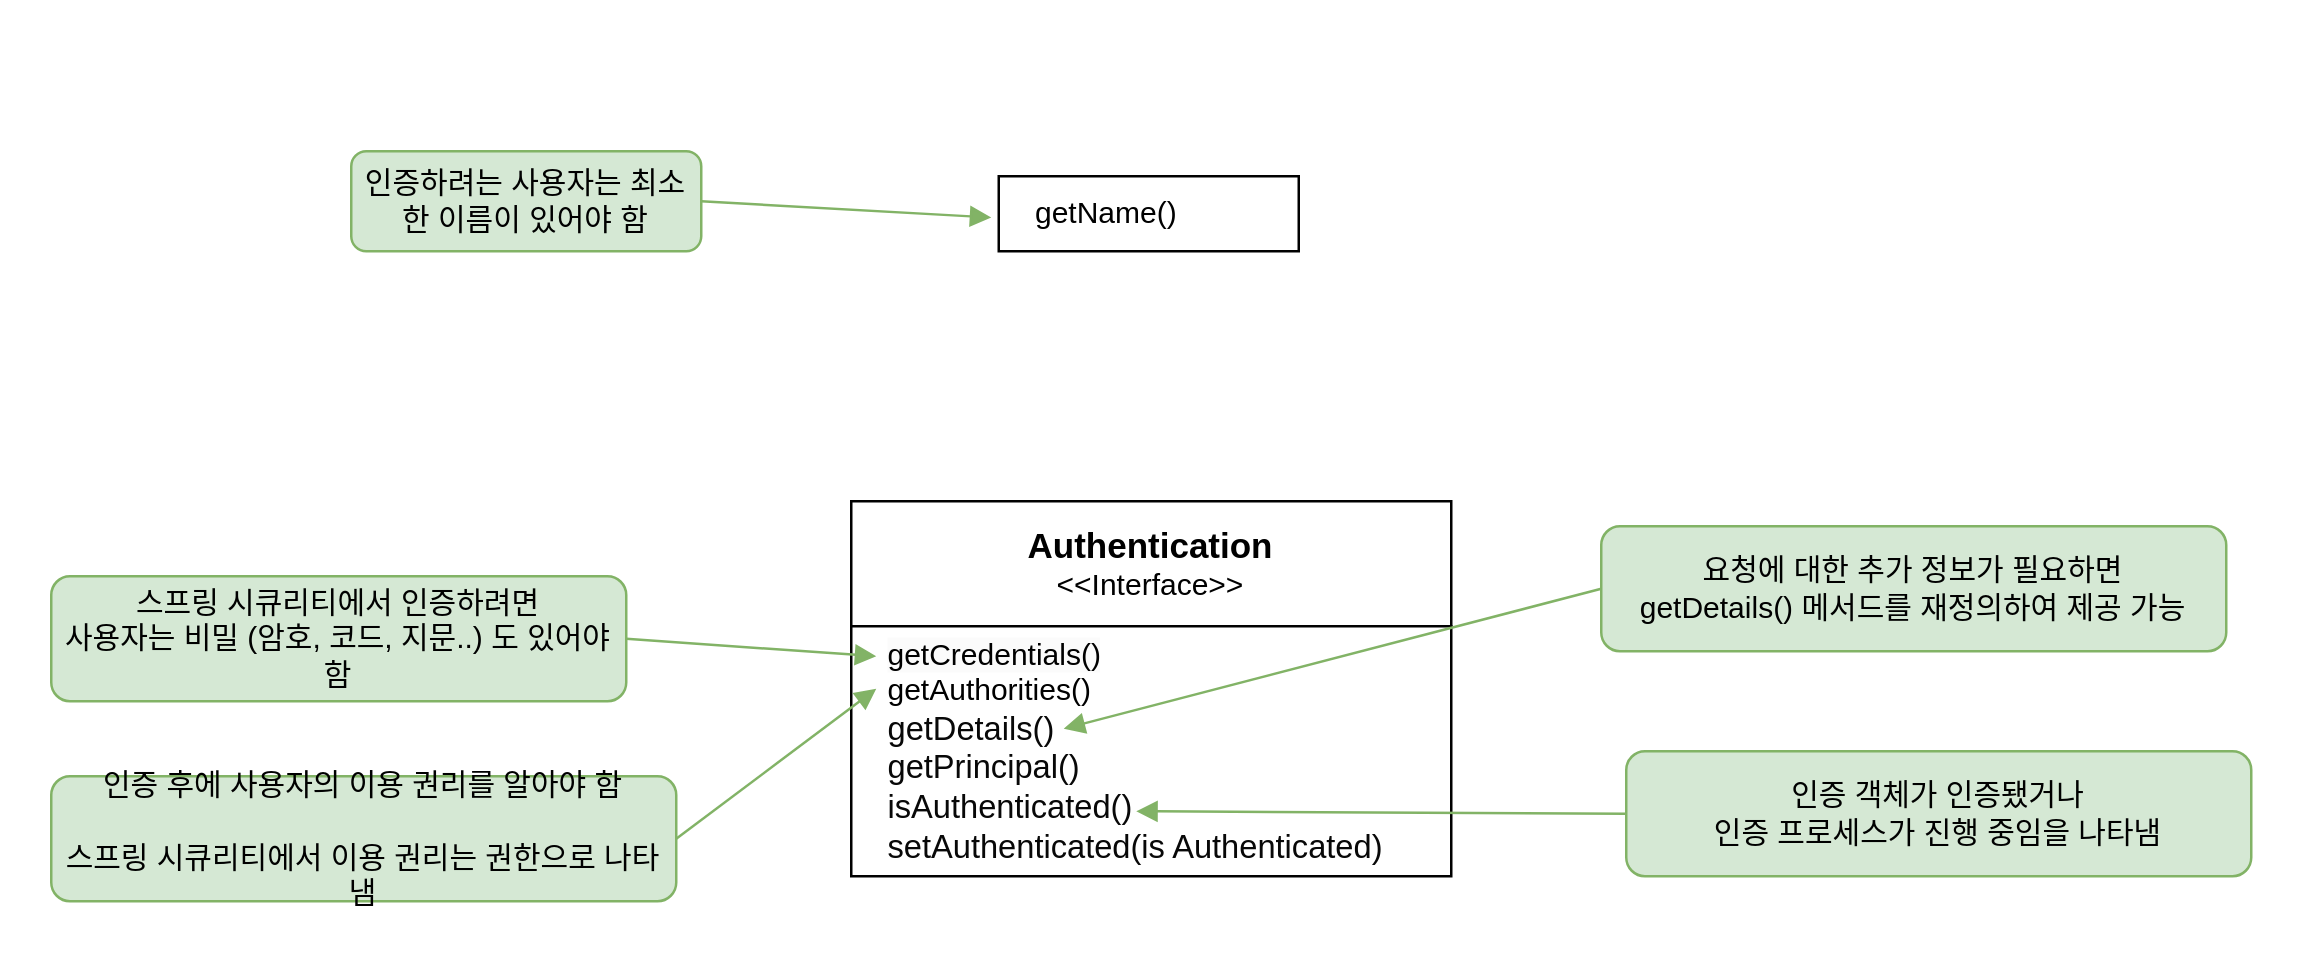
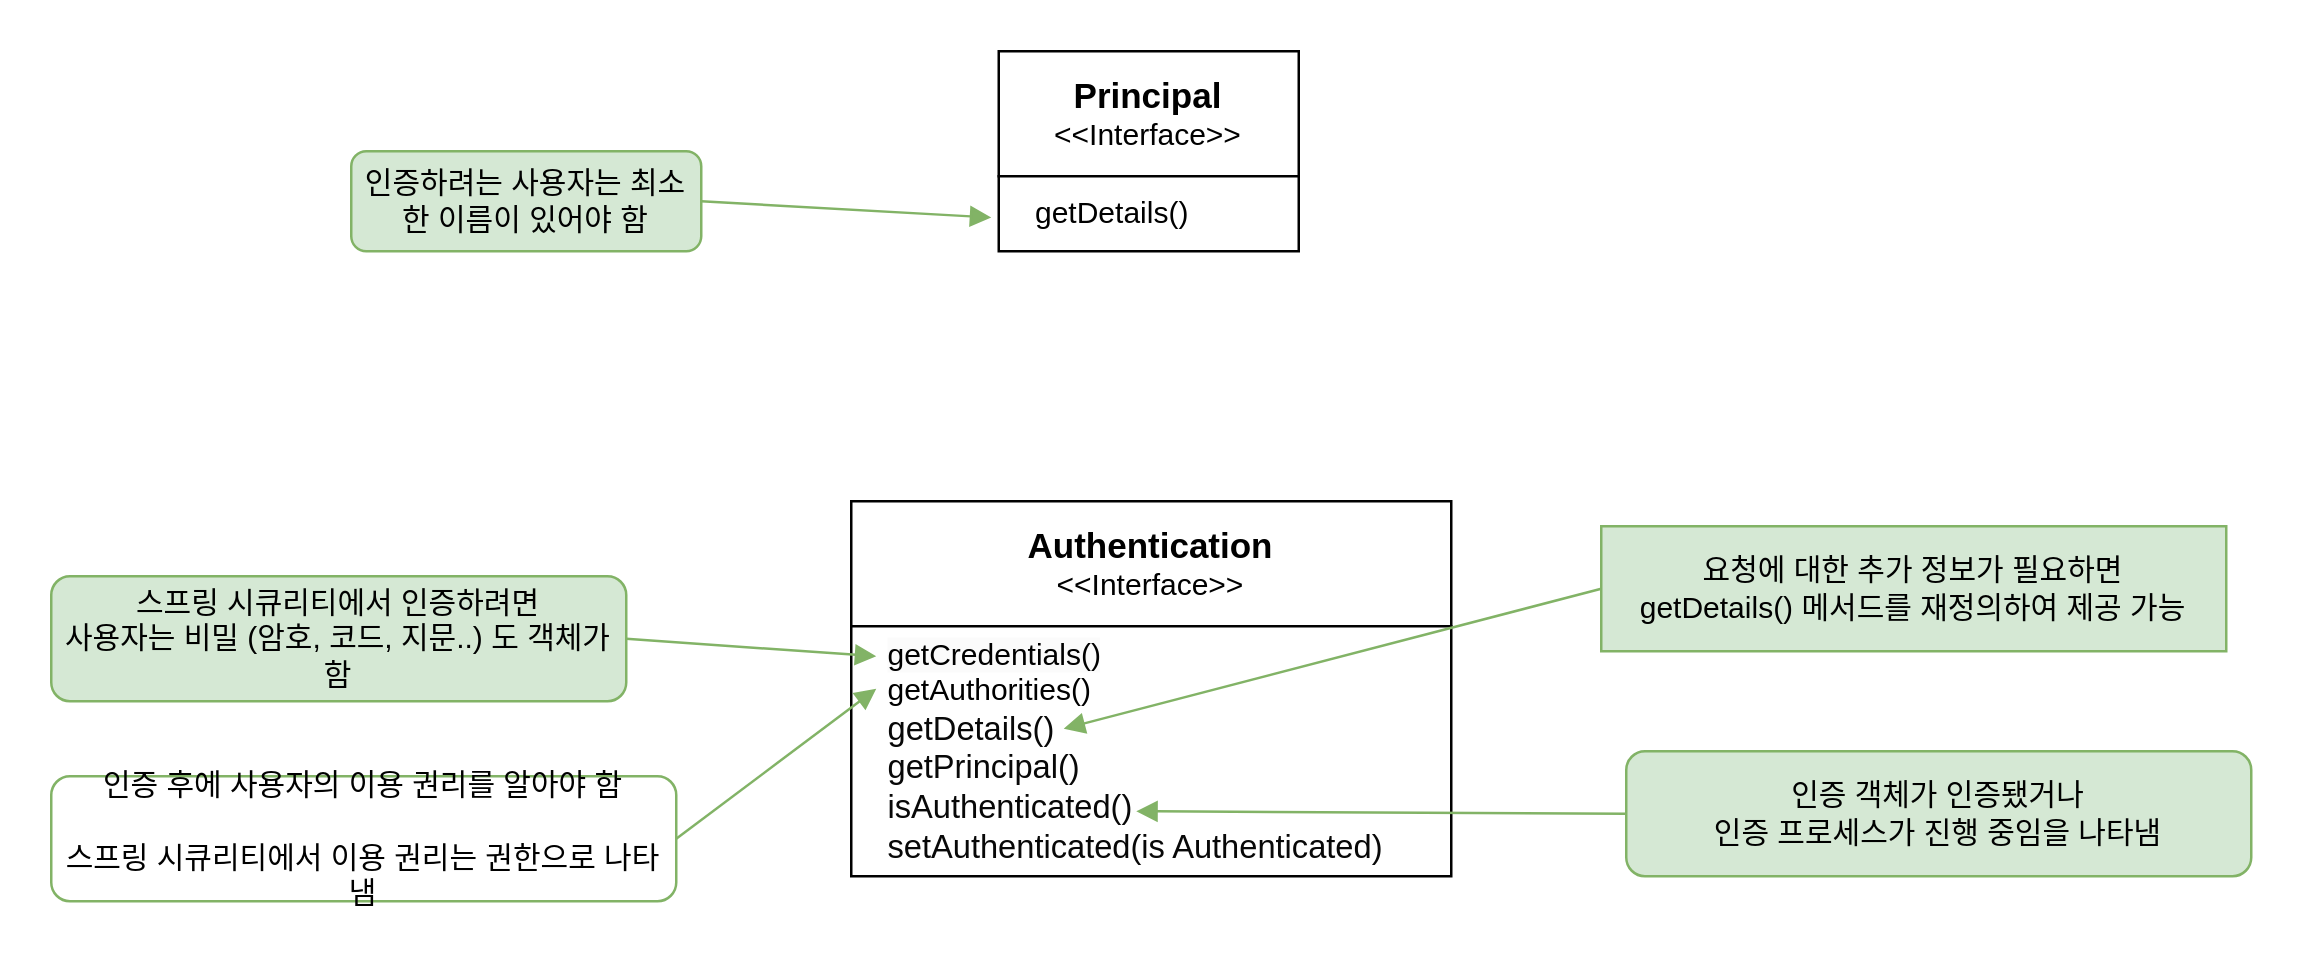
node "Principal <<Interface>>": added
node "getName()": label "getName()" -> "getDetails()"
node "요청에 대한 추가 정보가 필요하면 getDetails() 메서드를 재정의하여 제공 가능": shape rounded rectangle -> rectangle
node "스프링 시큐리티에서 인증하려면 사용자는 비밀 (암호, 코드, 지문..) 도 있어야 함": label "스프링 시큐리티에서 인증하려면 사용자는 비밀 (암호, 코드, 지문..) 도 있어야 함" -> "스프링 시큐리티에서 인증하려면 사용자는 비밀 (암호, 코드, 지문..) 도 객체가 함"
node "인증 후에 사용자의 이용 권리를 알아야 함 스프링 시큐리티에서 이용 권리는 권한으로 나타냄": fillcolor #d5e8d4 -> #ffffff
